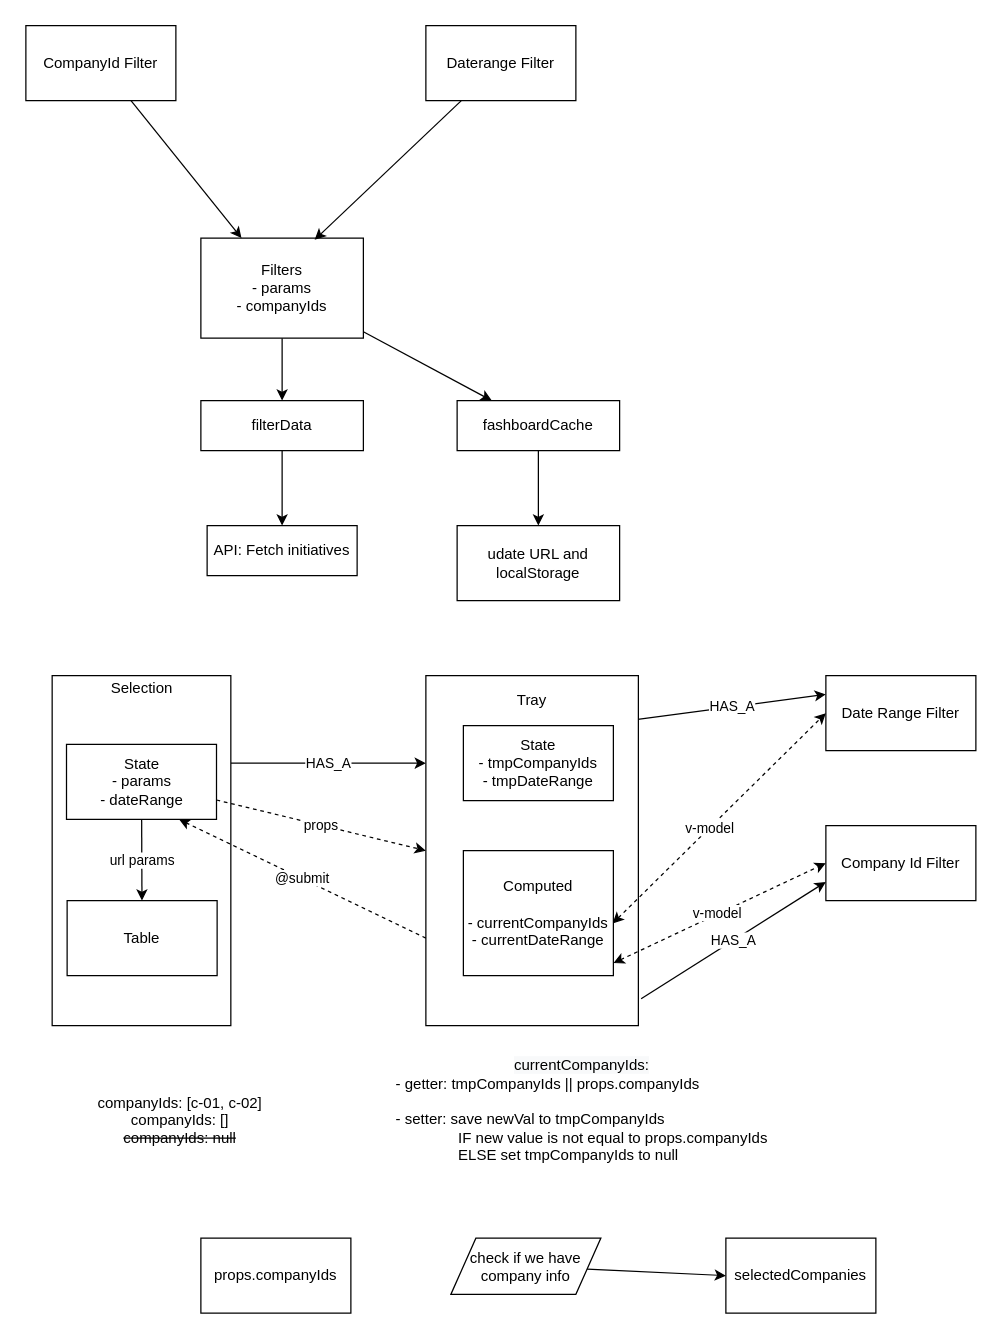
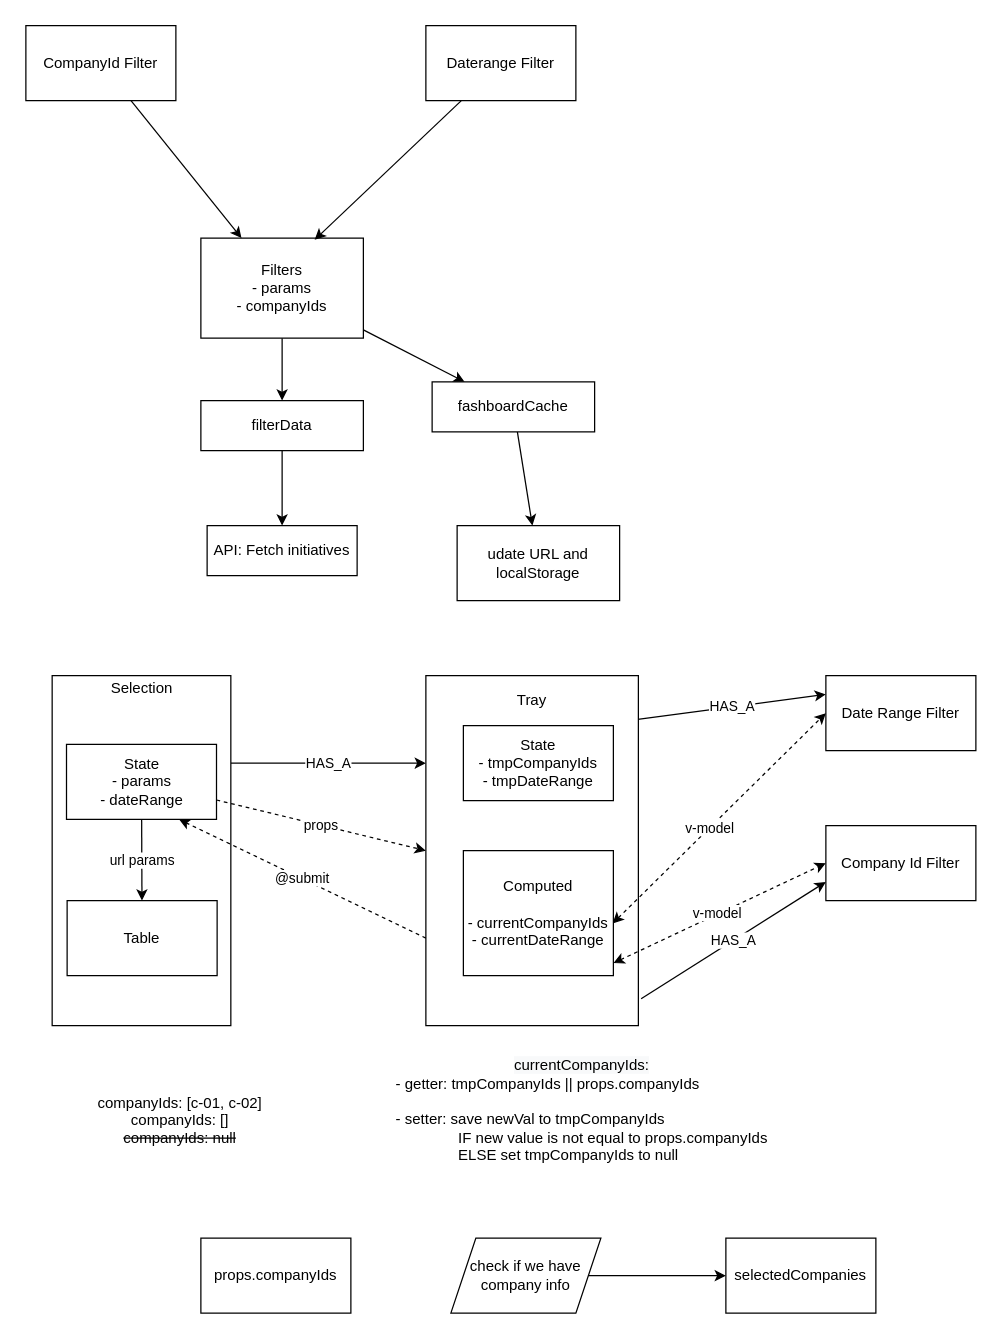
node "fashboardCache": moved (538, 426) -> (513, 407)
node "check if we have company info": size 150x56 -> 150x75
